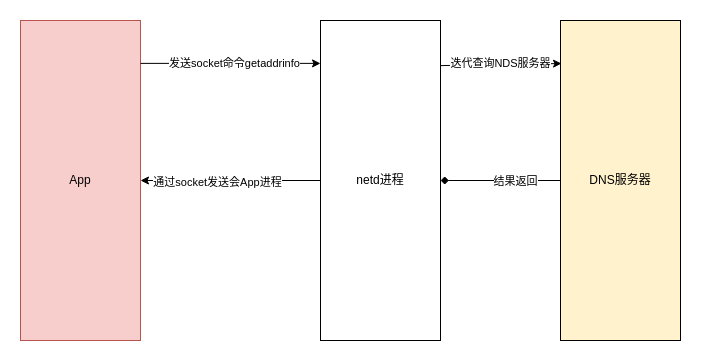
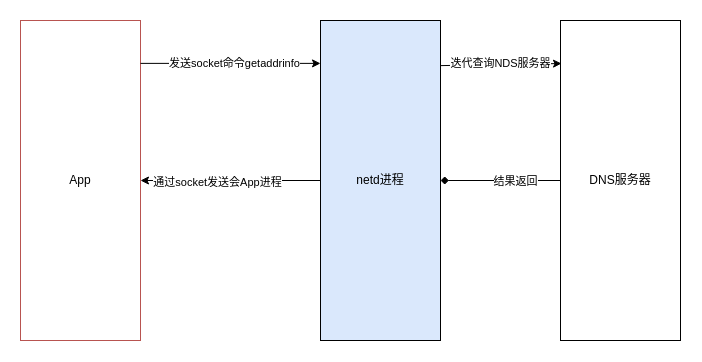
node "App": fillcolor #f8cecc -> #ffffff
node "netd进程": fillcolor #ffffff -> #dae8fc
node "DNS服务器": fillcolor #fff2cc -> #ffffff
